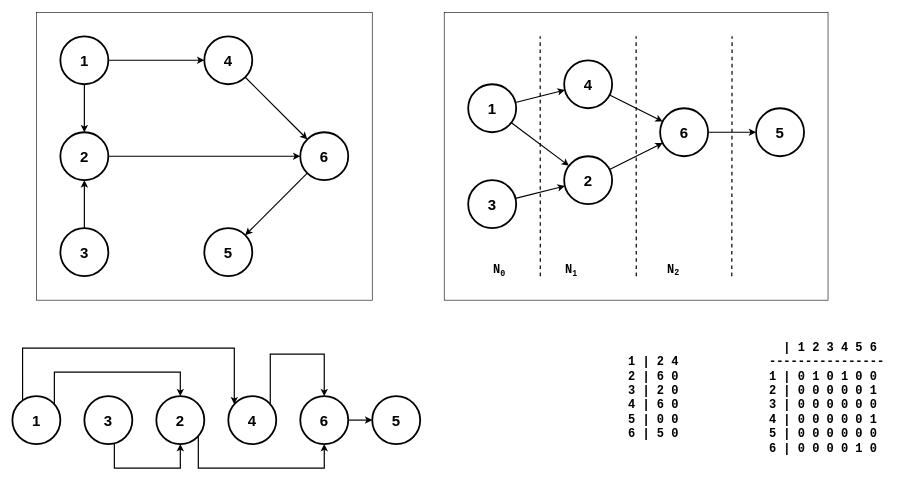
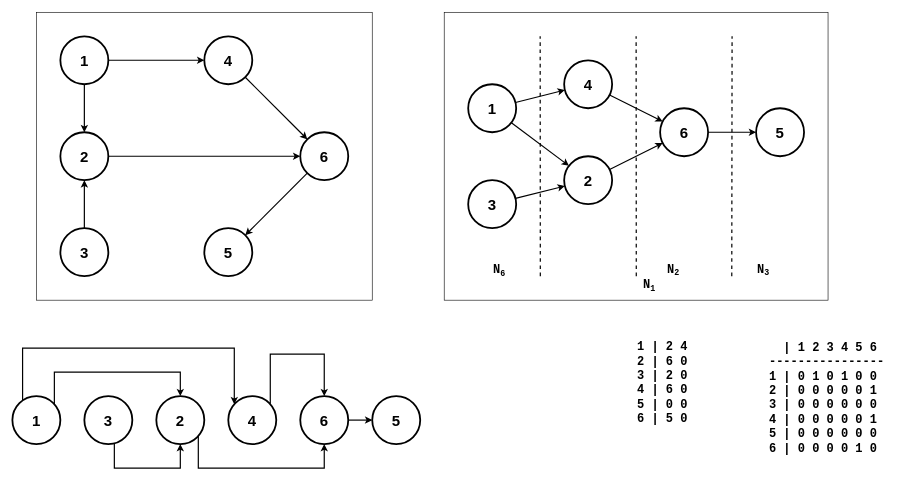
node "N3": added
node "N0": label "N0" -> "N6"
node "N1": moved (573, 271) -> (651, 286)
node "1 | 2 4 2 | 6 0 3 | 2 0 4 | 6 0 5 | 0 0 6 | 5 0": moved (660, 398) -> (669, 383)
